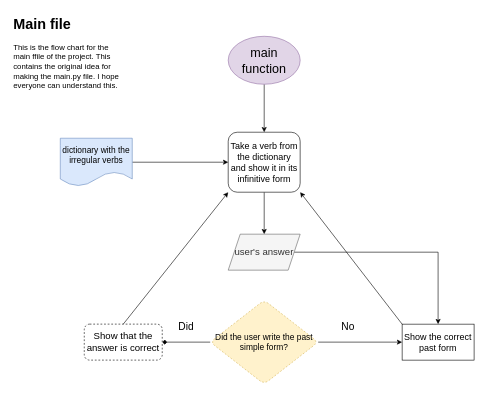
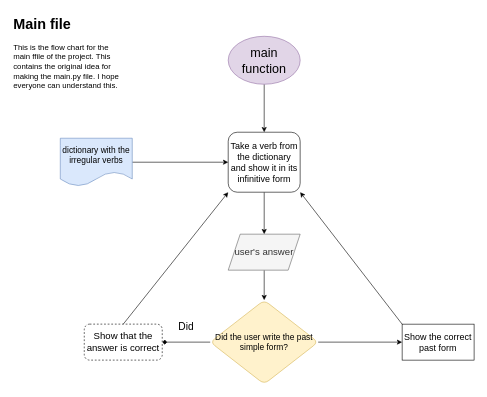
edge "user's answer" -> "Show the correct past form": now "user's answer" -> "Did the user write the past simple form?"
node "No": removed
node "Did the user write the past simple form?": style dashed -> solid
